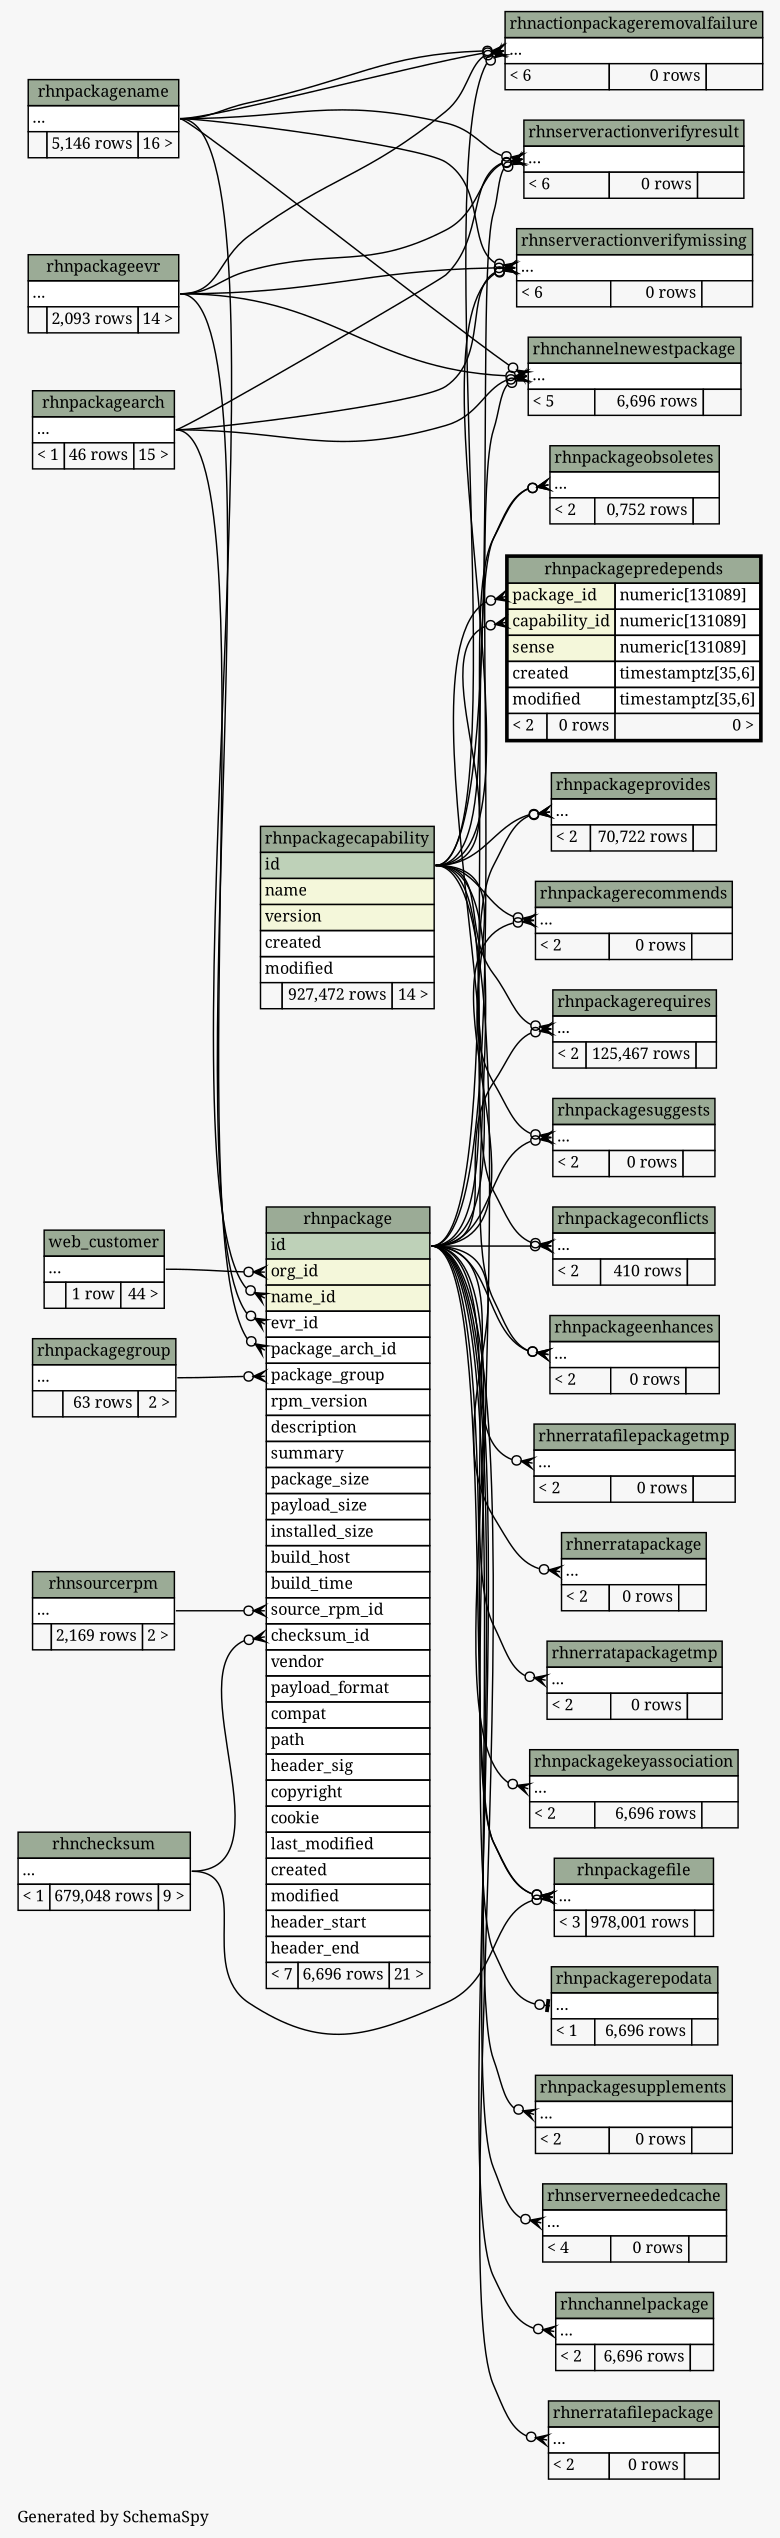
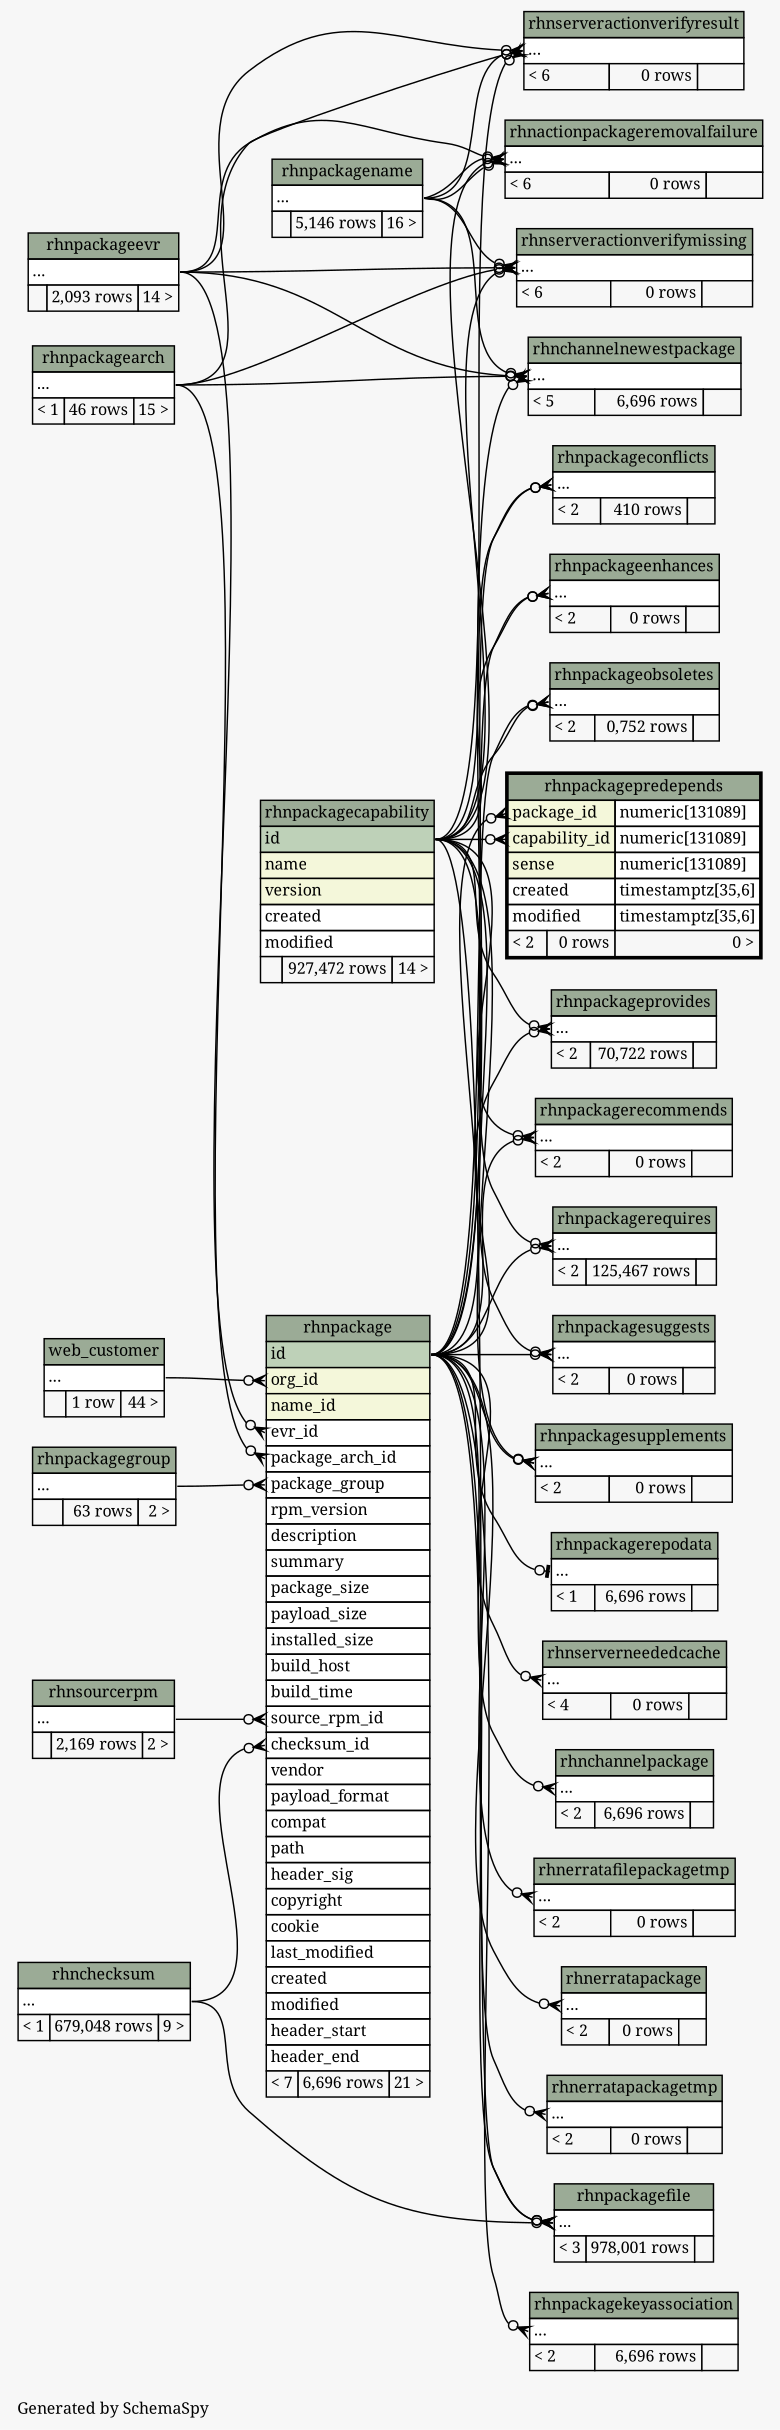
edge "rhnpackagename" -> "rhnpackage": removed
edge "rhnpackagecapability" -> "rhnpackagesupplements": added
node "rhnerratafilepackage": removed
